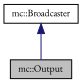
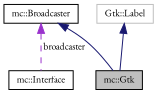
node "Gtk::Label": added
node "mc::Output": label "mc::Output" -> "mc::Gtk"
node "mc::Interface": added
